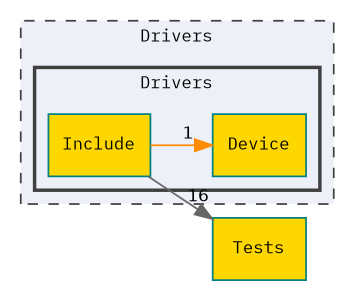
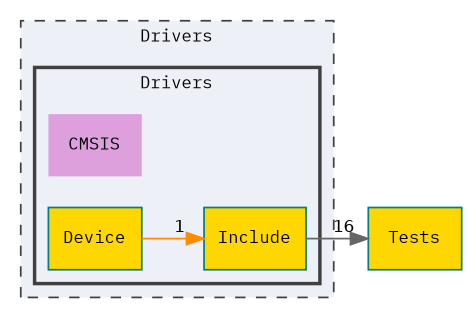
node "CMSIS": added
edge "Include" -> "Device": reversed
